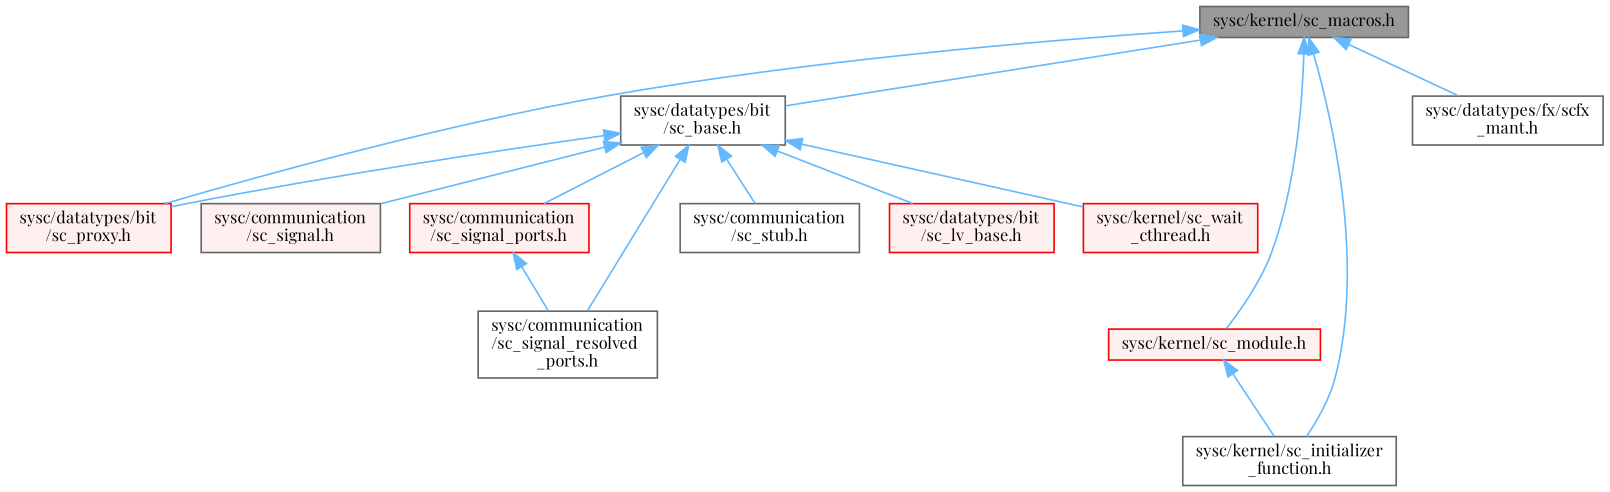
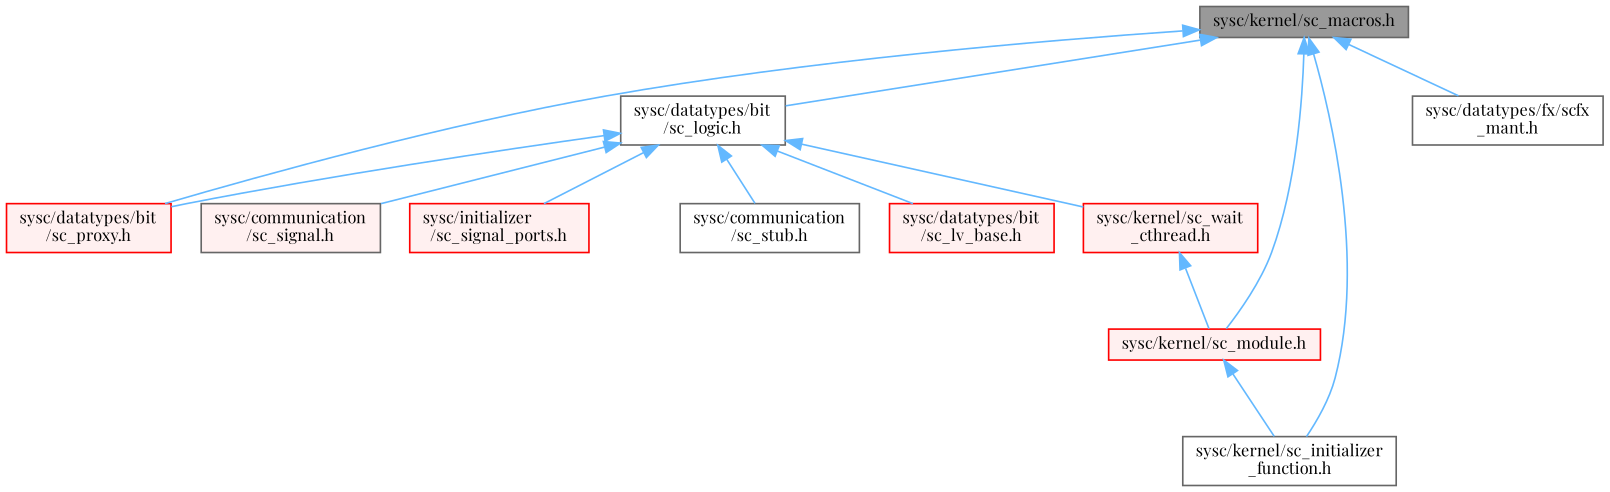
node "sysc/datatypes/bit /sc_base.h": label "sysc/datatypes/bit /sc_base.h" -> "sysc/datatypes/bit /sc_logic.h"
node "sysc/communication /sc_signal_ports.h": label "sysc/communication /sc_signal_ports.h" -> "sysc/initializer /sc_signal_ports.h"
edge "sysc/kernel/sc_module.h" -> "sysc/kernel/sc_wait _cthread.h": added
node "sysc/communication /sc_signal_resolved _ports.h": removed
